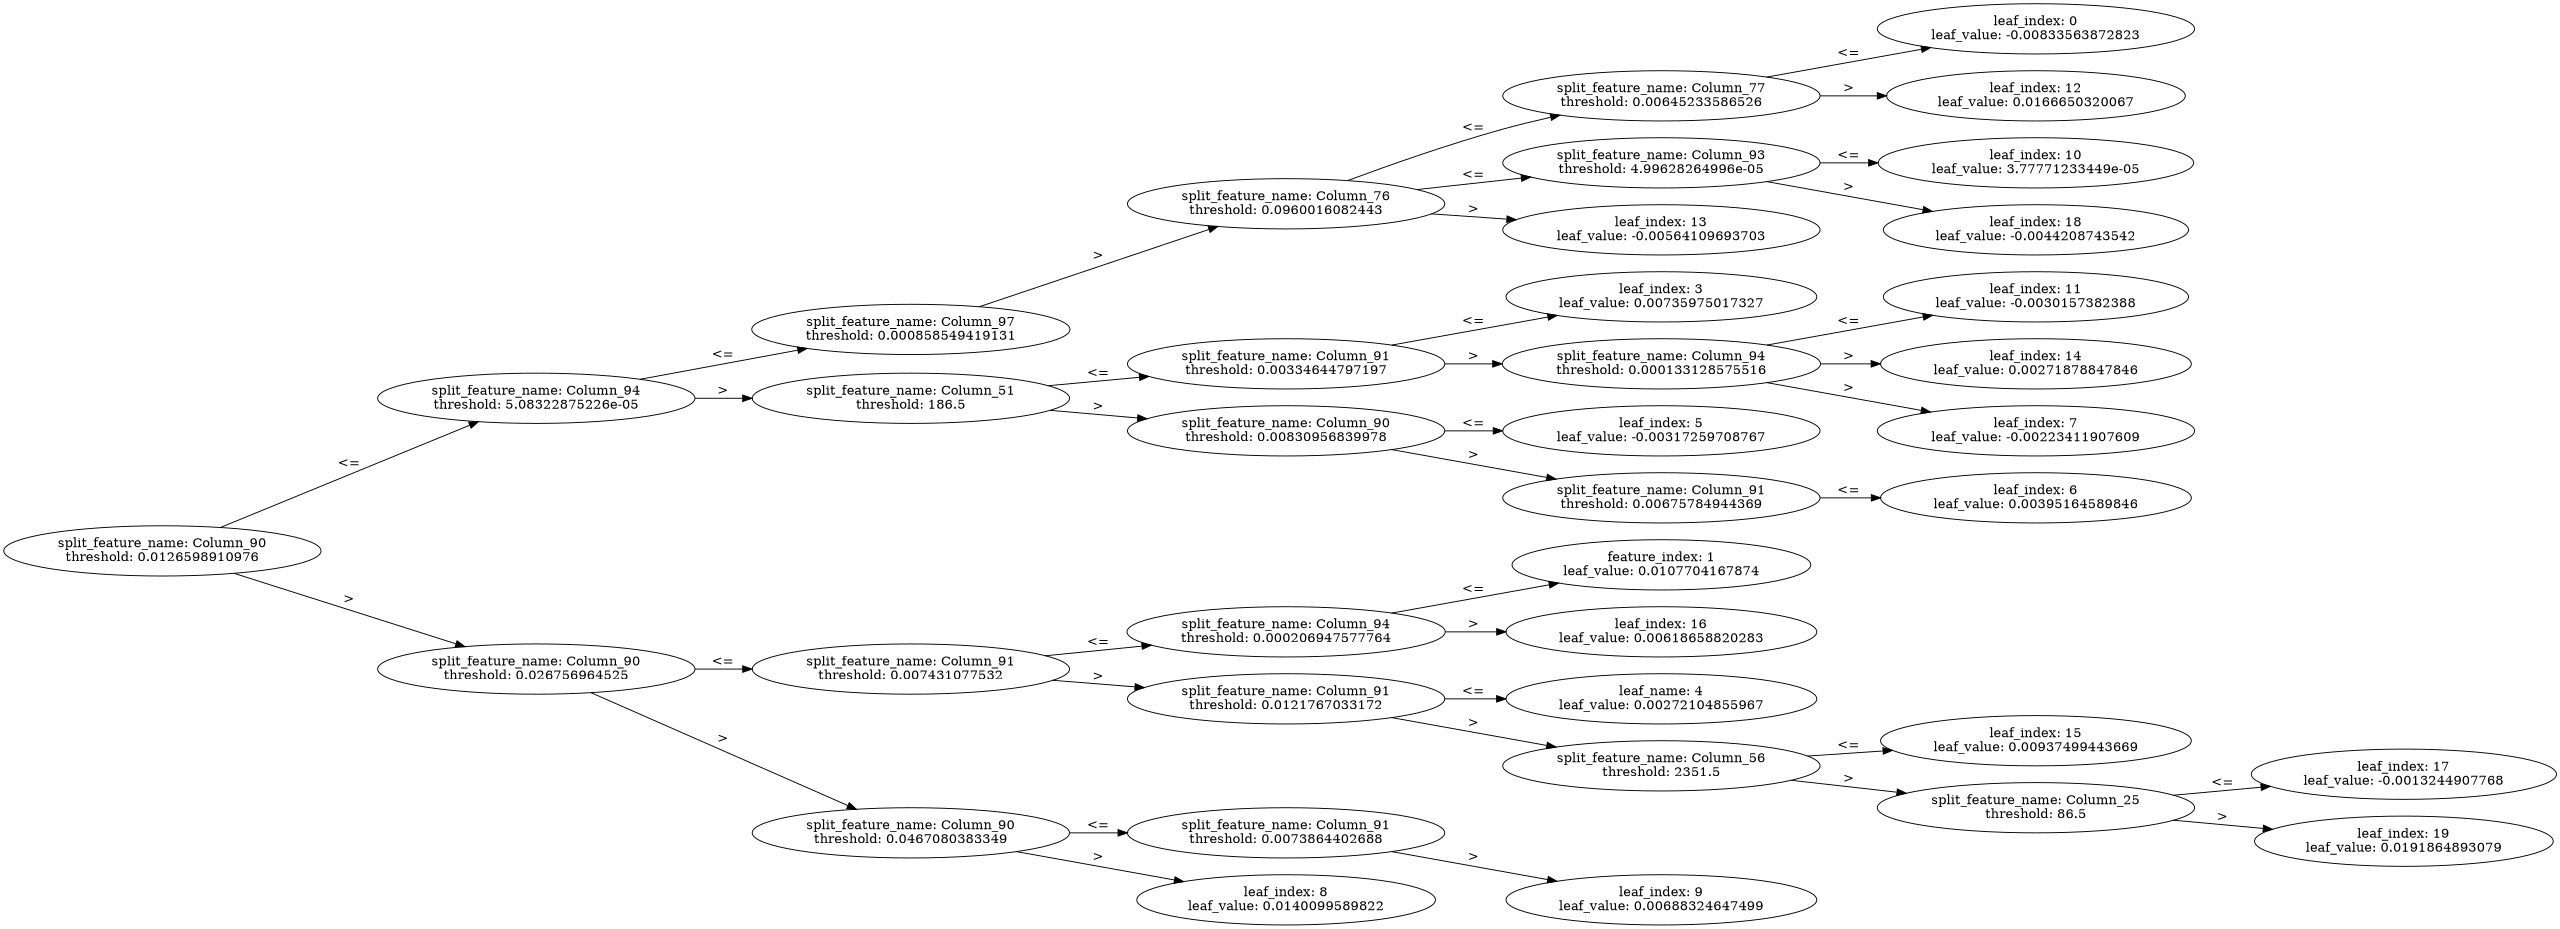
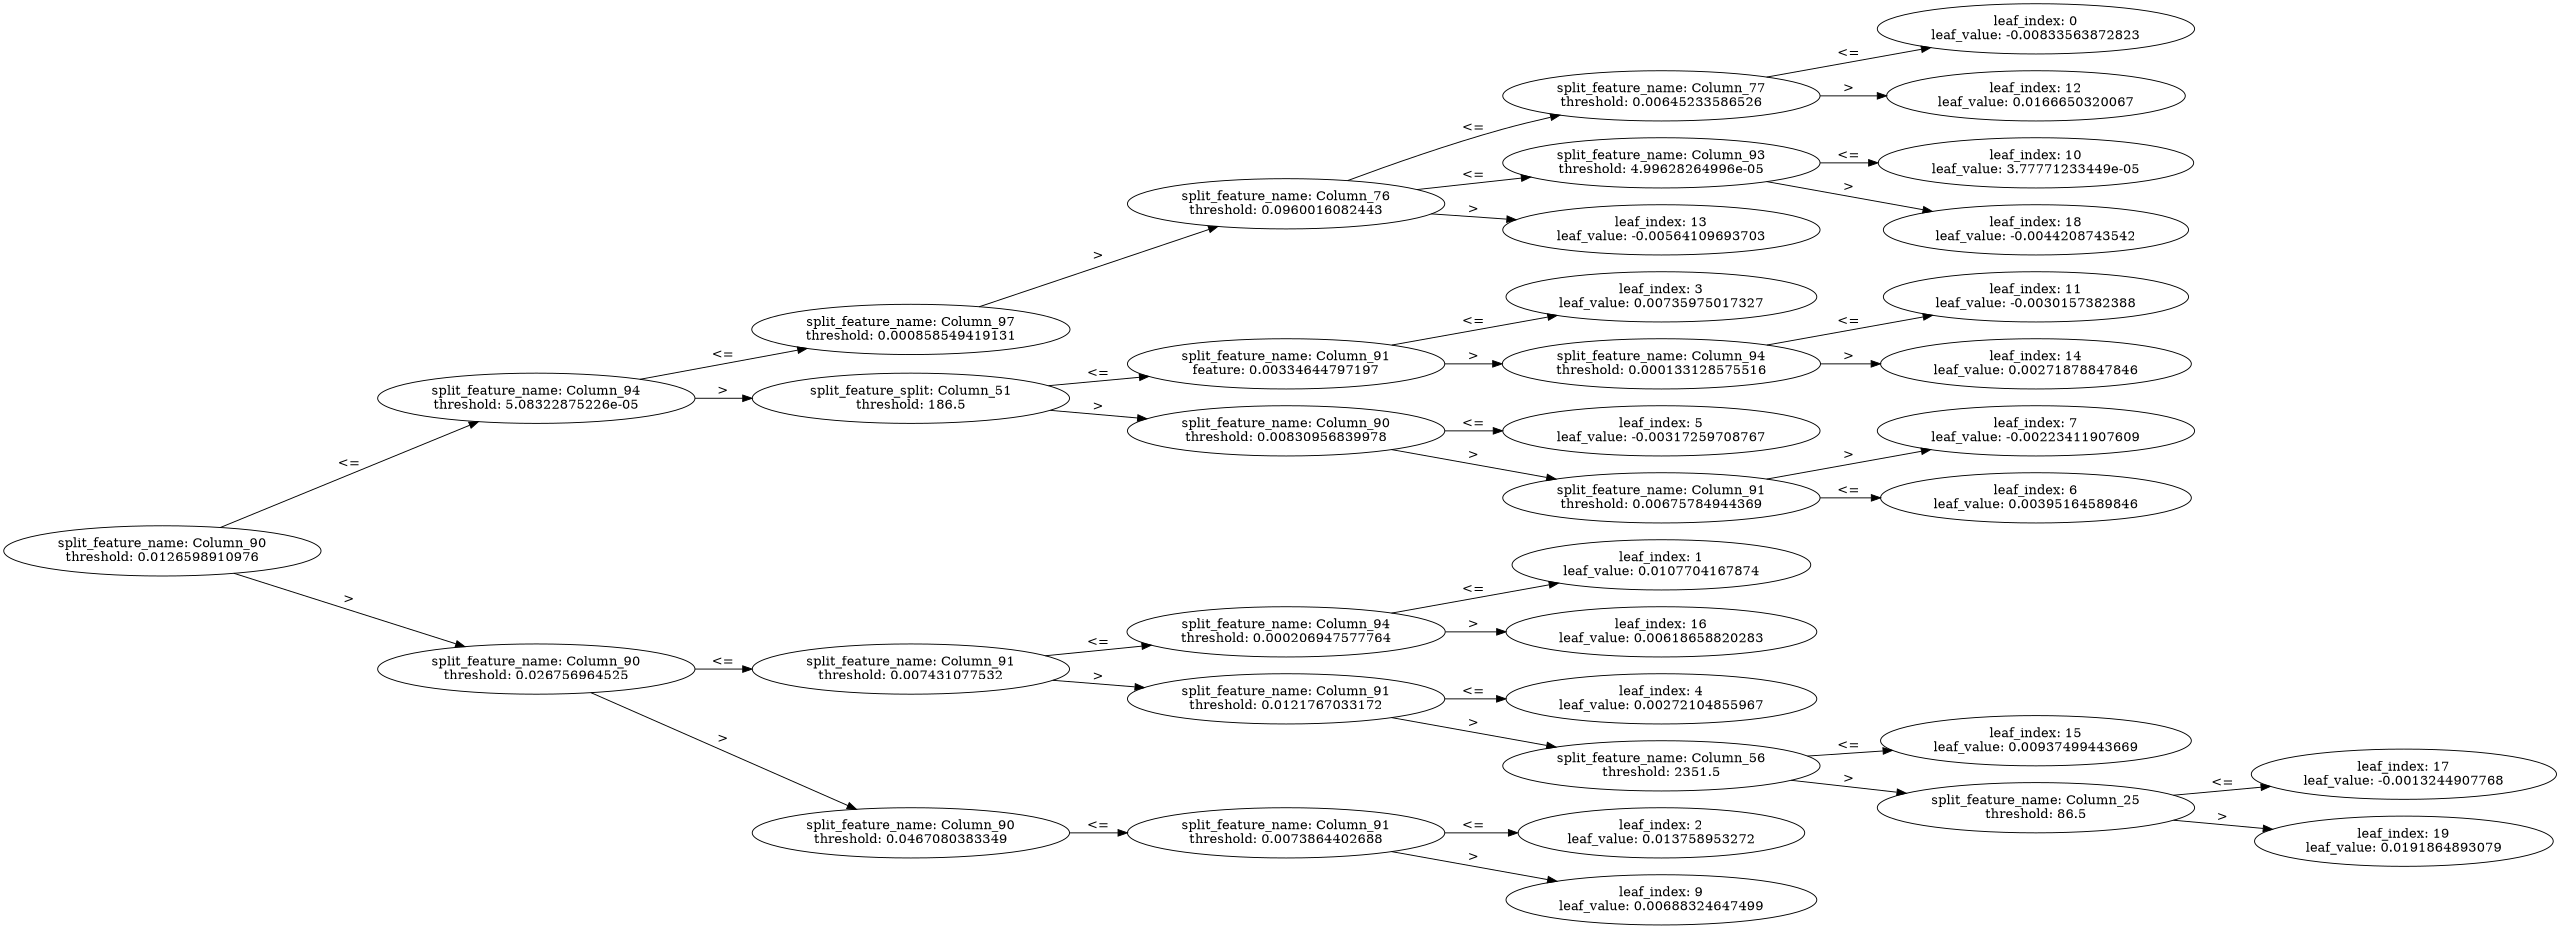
node "split_feature_name: Column_91 threshold: 0.00334644797197": label "split_feature_name: Column_91 threshold: 0.00334644797197" -> "split_feature_name: Column_91 feature: 0.00334644797197"
edge "split_feature_name: Column_94 threshold: 0.000133128575516" -> "leaf_index: 7 leaf_value: -0.00223411907609": now "split_feature_name: Column_91 threshold: 0.00675784944369" -> "leaf_index: 7 leaf_value: -0.00223411907609"
node "split_feature_name: Column_51 threshold: 186.5": label "split_feature_name: Column_51 threshold: 186.5" -> "split_feature_split: Column_51 threshold: 186.5"
node "feature_index: 1 leaf_value: 0.0107704167874": label "feature_index: 1 leaf_value: 0.0107704167874" -> "leaf_index: 1 leaf_value: 0.0107704167874"
node "leaf_name: 4 leaf_value: 0.00272104855967": label "leaf_name: 4 leaf_value: 0.00272104855967" -> "leaf_index: 4 leaf_value: 0.00272104855967"
node "leaf_index: 2 leaf_value: 0.013758953272": added
node "leaf_index: 8 leaf_value: 0.0140099589822": removed
